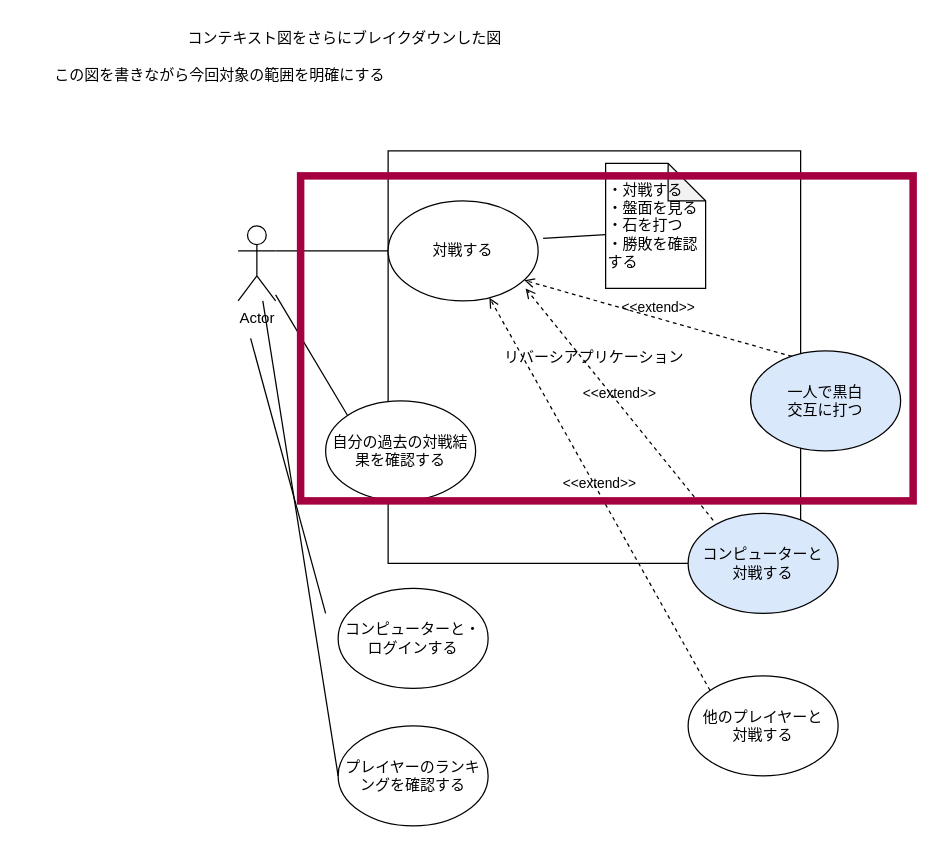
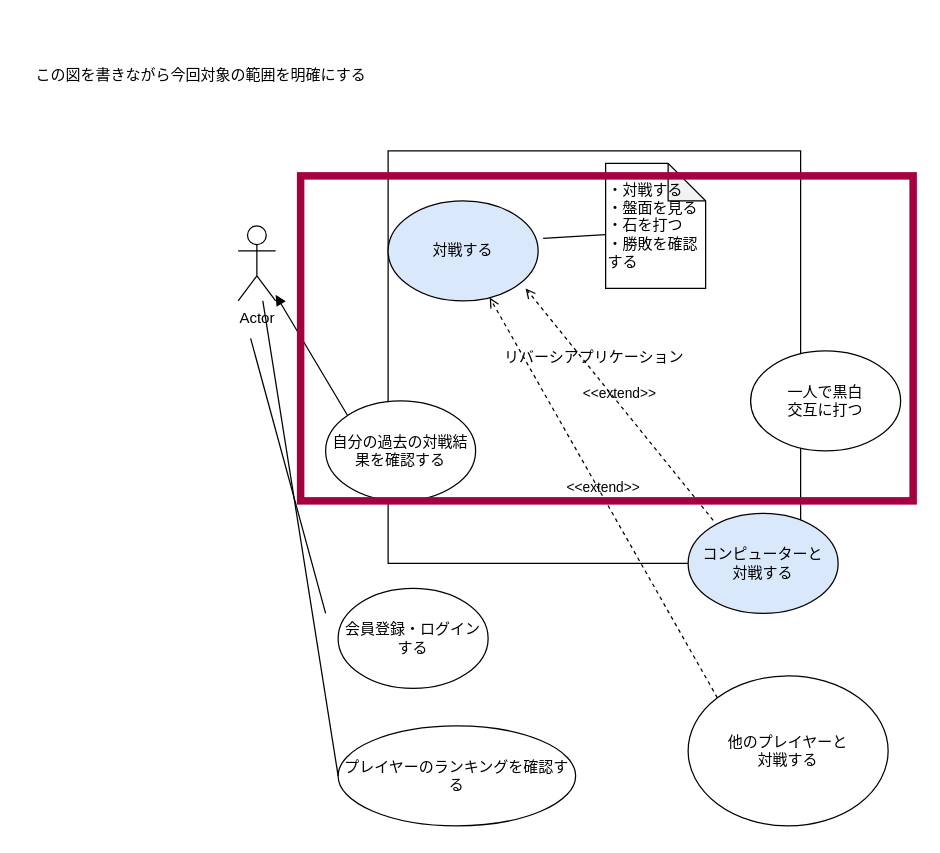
node "コンテキスト図をさらにブレイクダウンした図": removed
node "この図を書きながら今回対象の範囲を明確にする": moved (219, 76) -> (201, 76)
edge "対戦する" -- "Actor": removed
node "対戦する": fillcolor #ffffff -> #dae8fc
edge "Actor" -- "自分の過去の対戦結果を確認する": arrowhead none -> block
edge "一人で黒白 交互に打つ" -> "対戦する": removed, label "<<extend>>"
node "一人で黒白 交互に打つ": fillcolor #dae8fc -> #ffffff
node "コンピューターと・ログインする": label "コンピューターと・ログインする" -> "会員登録・ログインする"
node "他のプレイヤーと 対戦する": size 150x100 -> 200x150
node "プレイヤーのランキングを確認する": size 150x100 -> 238x100
